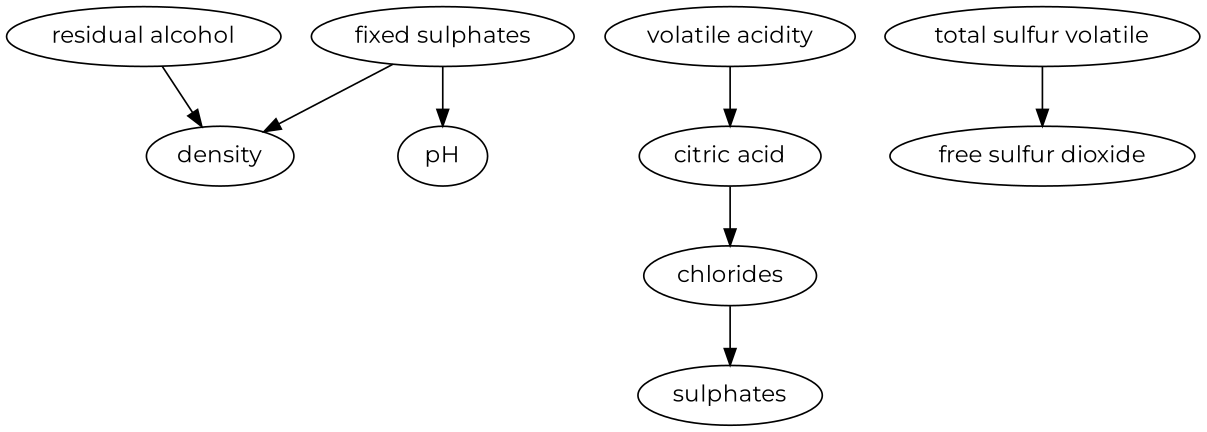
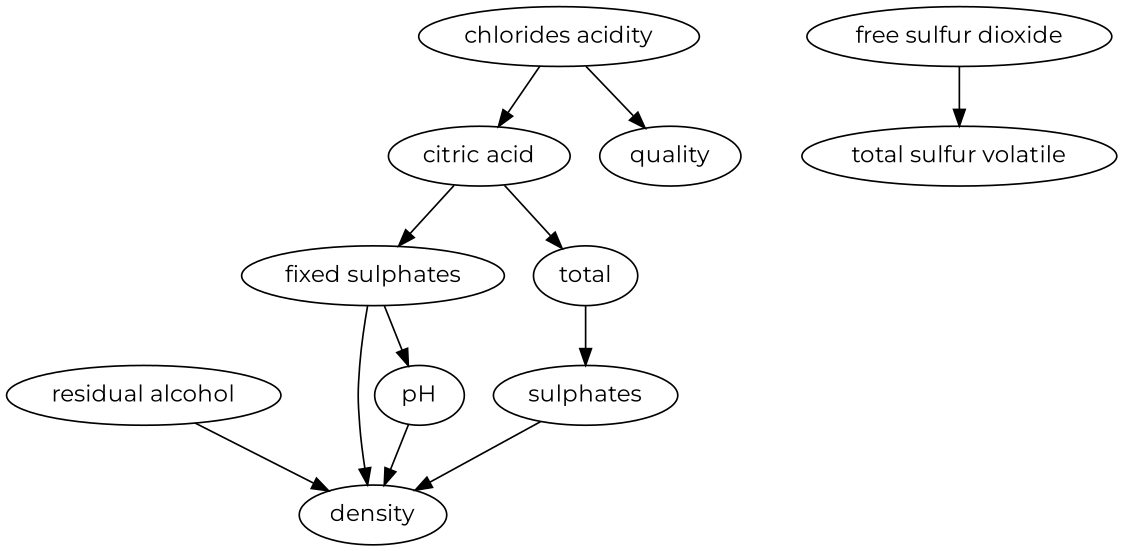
node "volatile acidity": label "volatile acidity" -> "chlorides acidity"
edge "total sulfur volatile" -> "free sulfur dioxide": reversed
node "quality": added
edge "citric acid" -> "fixed sulphates": added
node "chlorides": label "chlorides" -> "total"
edge "pH" -> "density": added
edge "sulphates" -> "density": added
